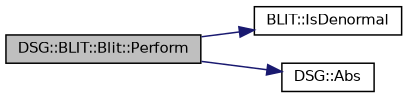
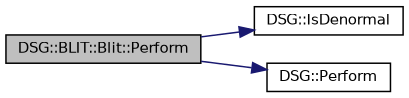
node "BLIT::IsDenormal": label "BLIT::IsDenormal" -> "DSG::IsDenormal"
node "DSG::Abs": label "DSG::Abs" -> "DSG::Perform"
